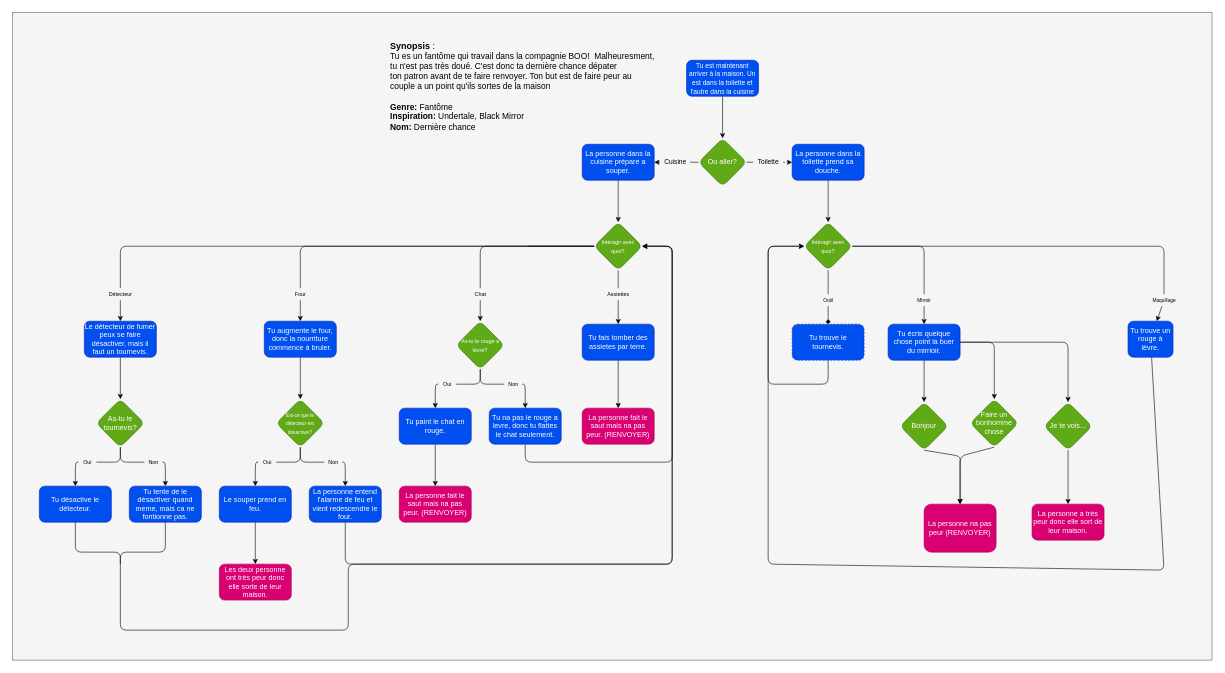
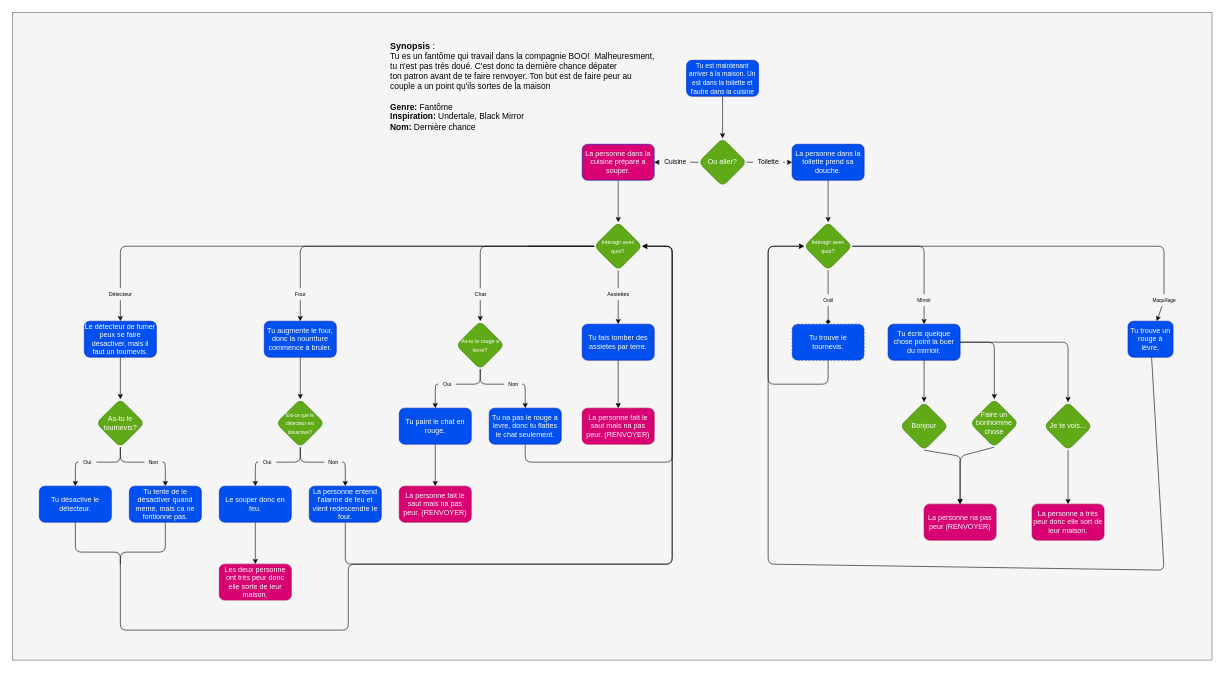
node "La personne dans la cuisine prépare a souper.": fillcolor #0050ef -> #d80073
node "Le souper prend en feu.": label "Le souper prend en feu." -> "Le souper donc en feu."
node "La personne na pas peur (RENVOYER)": size 72x48 -> 72x36
